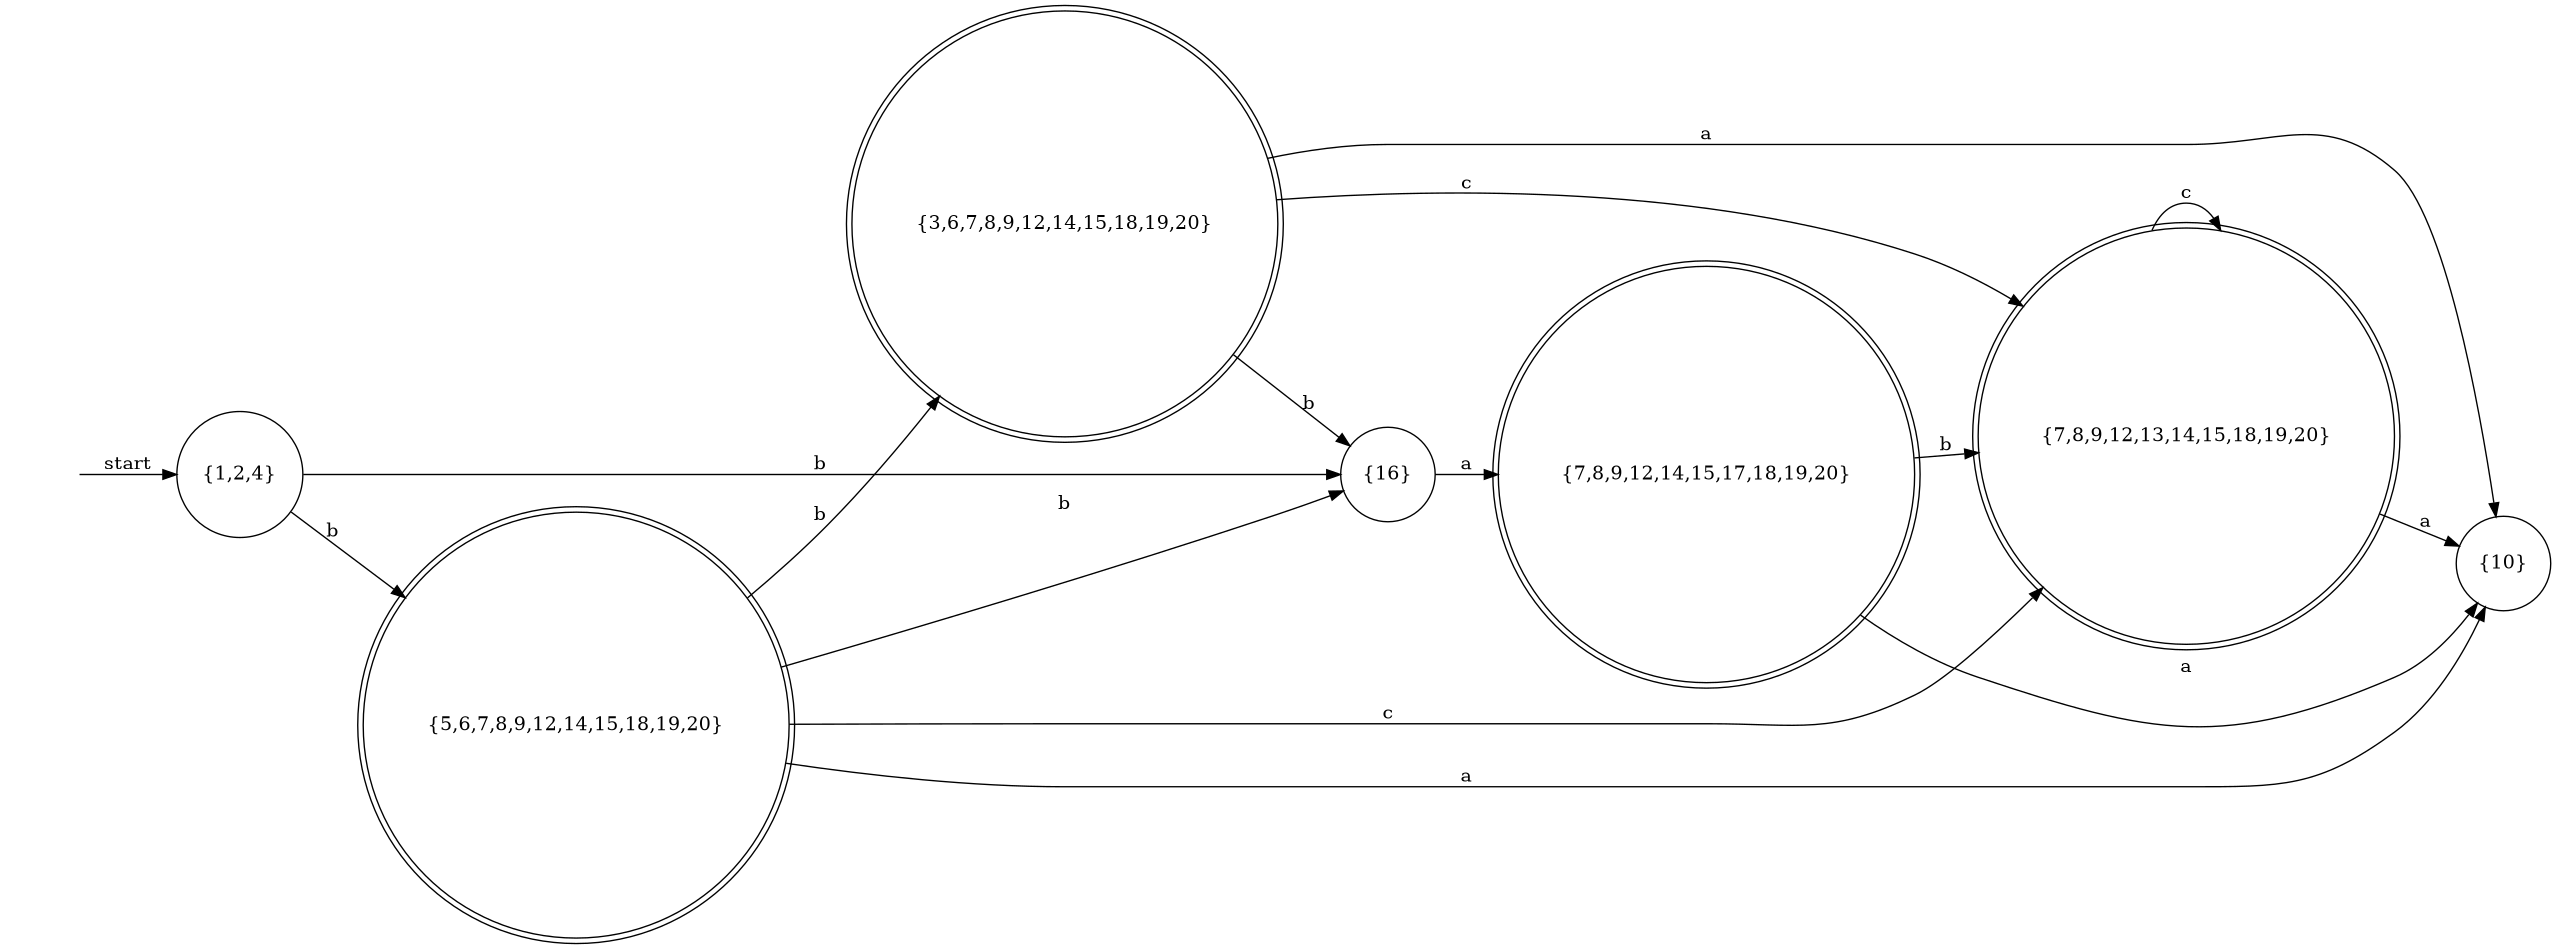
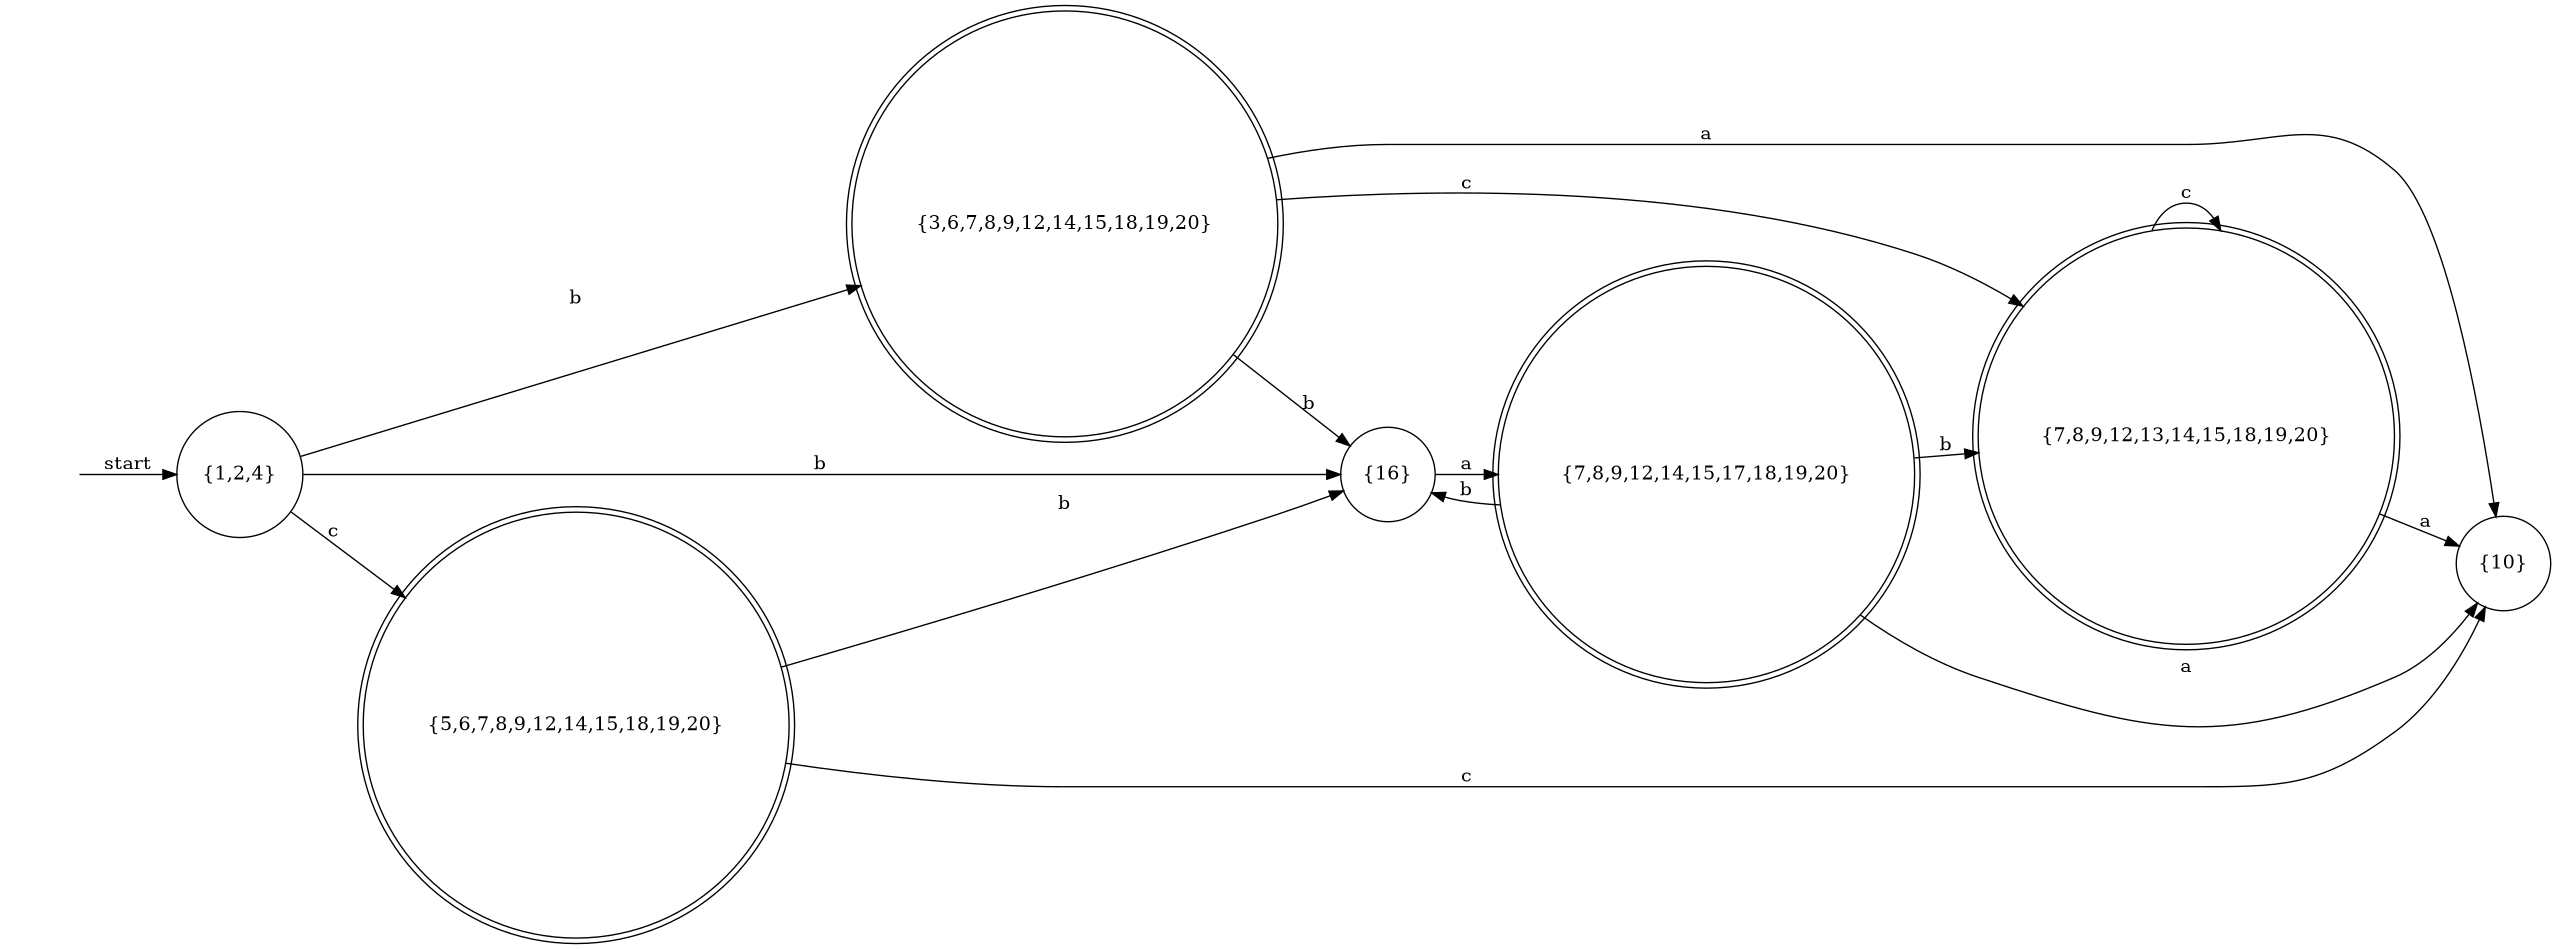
edge "{7,8,9,12,14,15,17,18,19,20}" -> "{16}": added, label "b"
edge "{5,6,7,8,9,12,14,15,18,19,20}" -> "{3,6,7,8,9,12,14,15,18,19,20}": now "{1,2,4}" -> "{3,6,7,8,9,12,14,15,18,19,20}"
edge "{1,2,4}" -> "{5,6,7,8,9,12,14,15,18,19,20}": label "b" -> "c"
edge "{5,6,7,8,9,12,14,15,18,19,20}" -> "{7,8,9,12,13,14,15,18,19,20}": removed, label "c"
edge "{5,6,7,8,9,12,14,15,18,19,20}" -> "{10}": label "a" -> "c"
